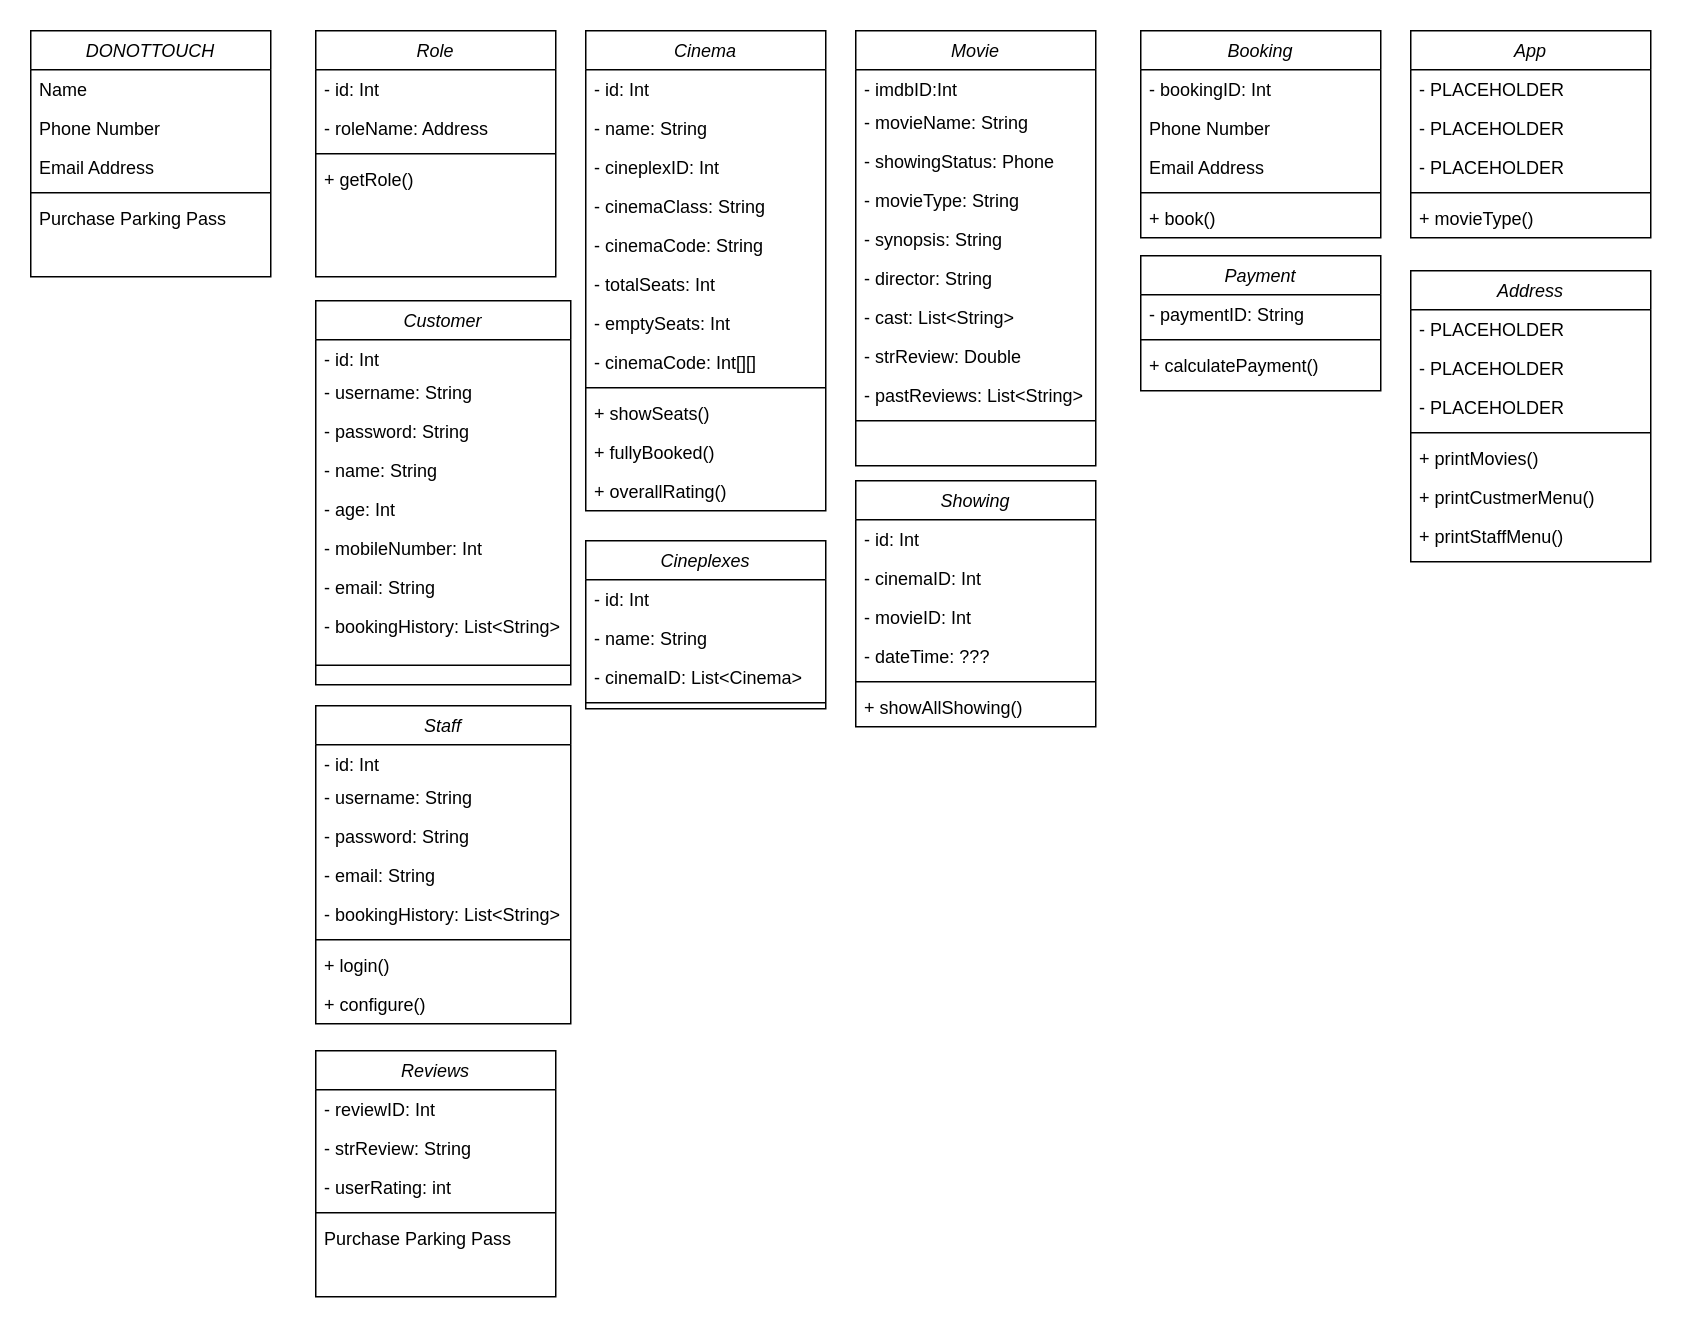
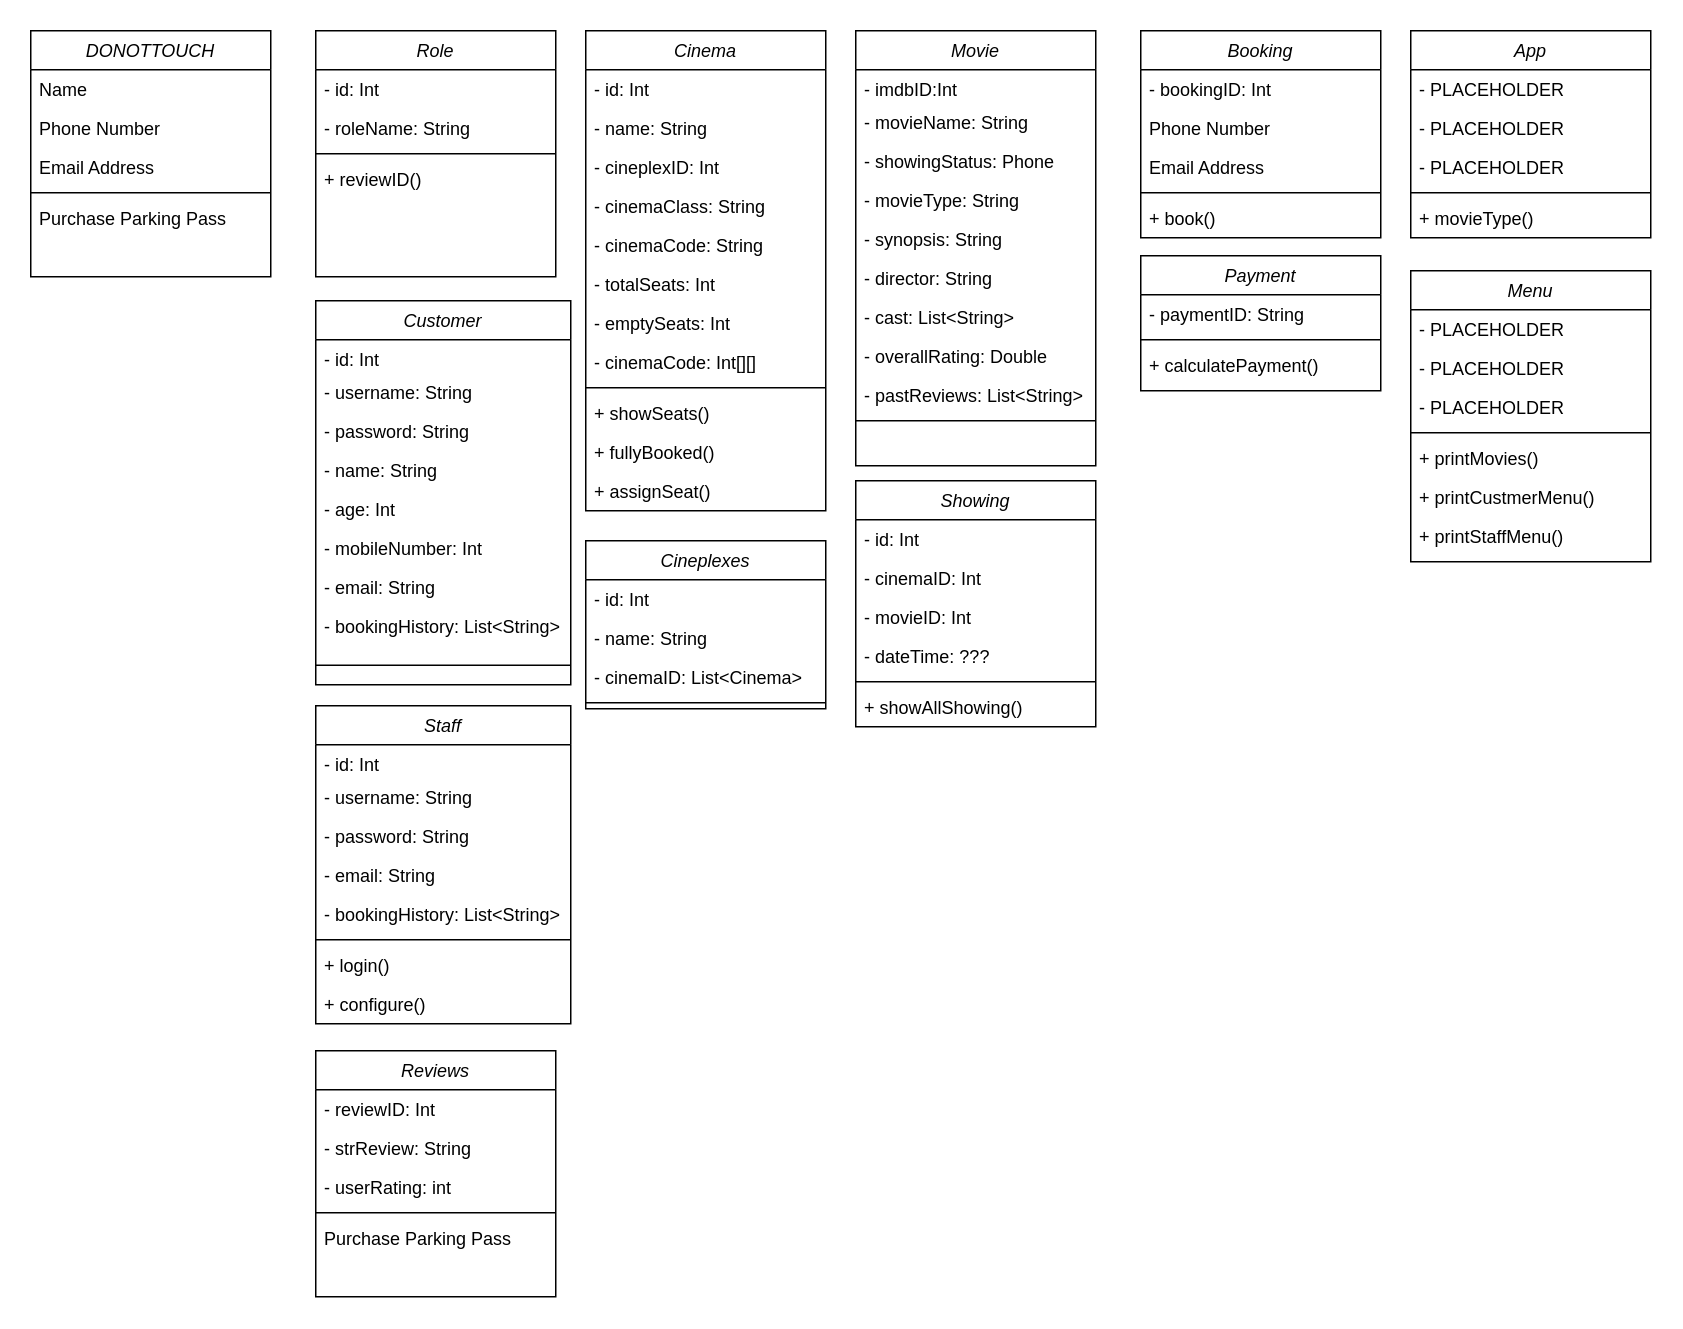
node "- roleName: Address": label "- roleName: Address" -> "- roleName: String"
node "+ getRole()": label "+ getRole()" -> "+ reviewID()"
node "Address": label "Address" -> "Menu"
node "- strReview: Double": label "- strReview: Double" -> "- overallRating: Double"
node "+ overallRating()": label "+ overallRating()" -> "+ assignSeat()"
